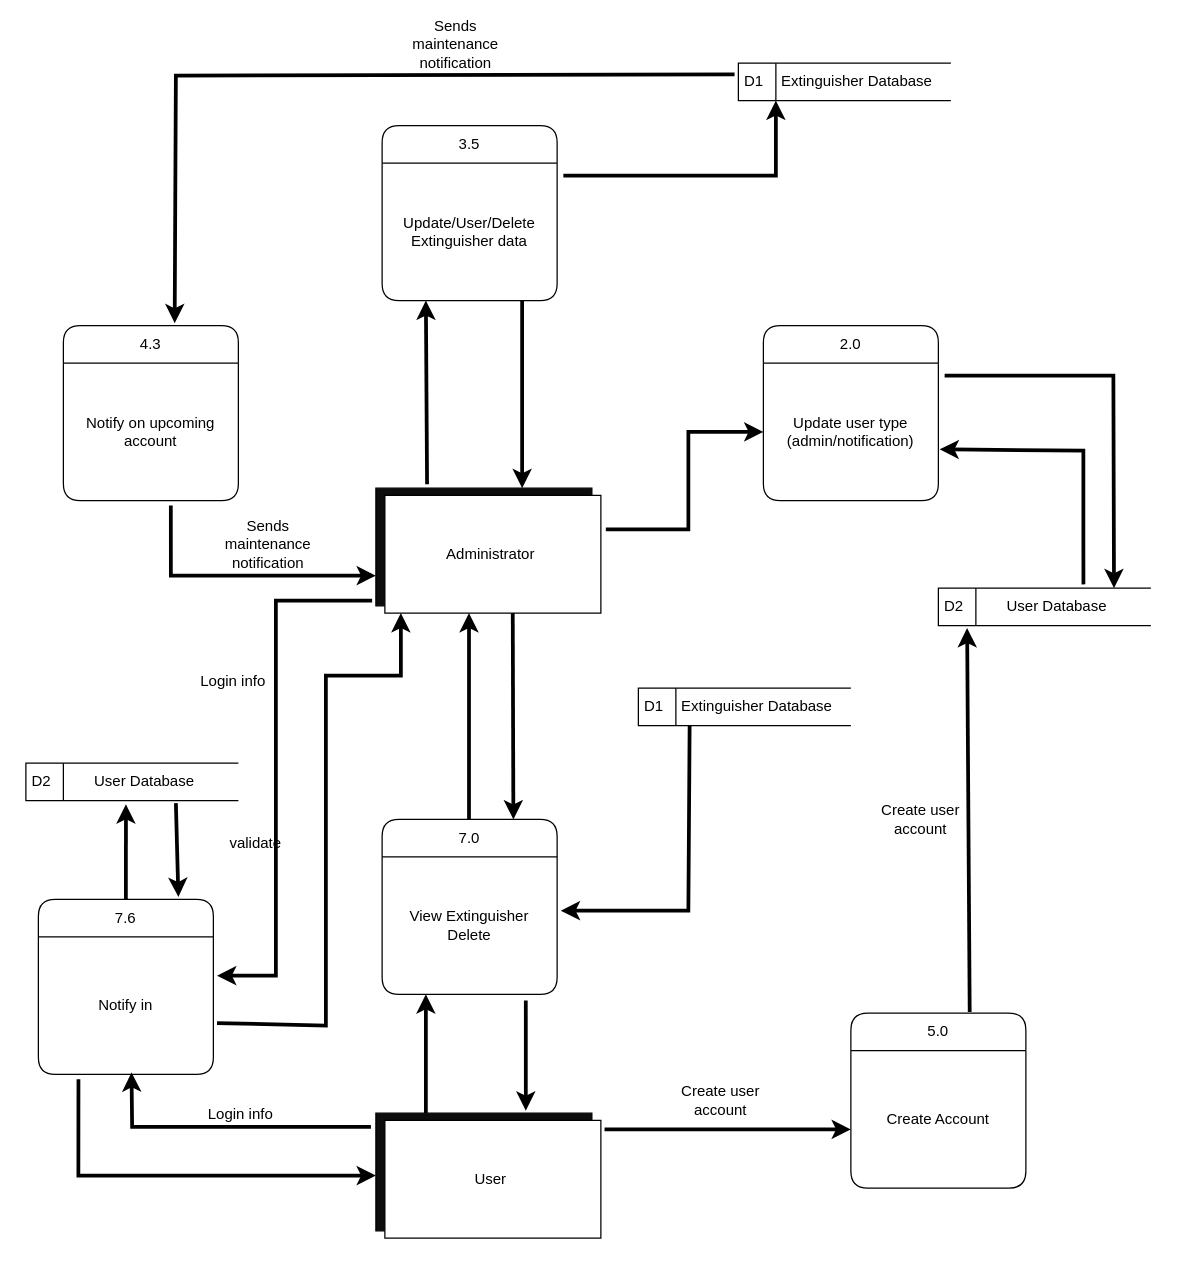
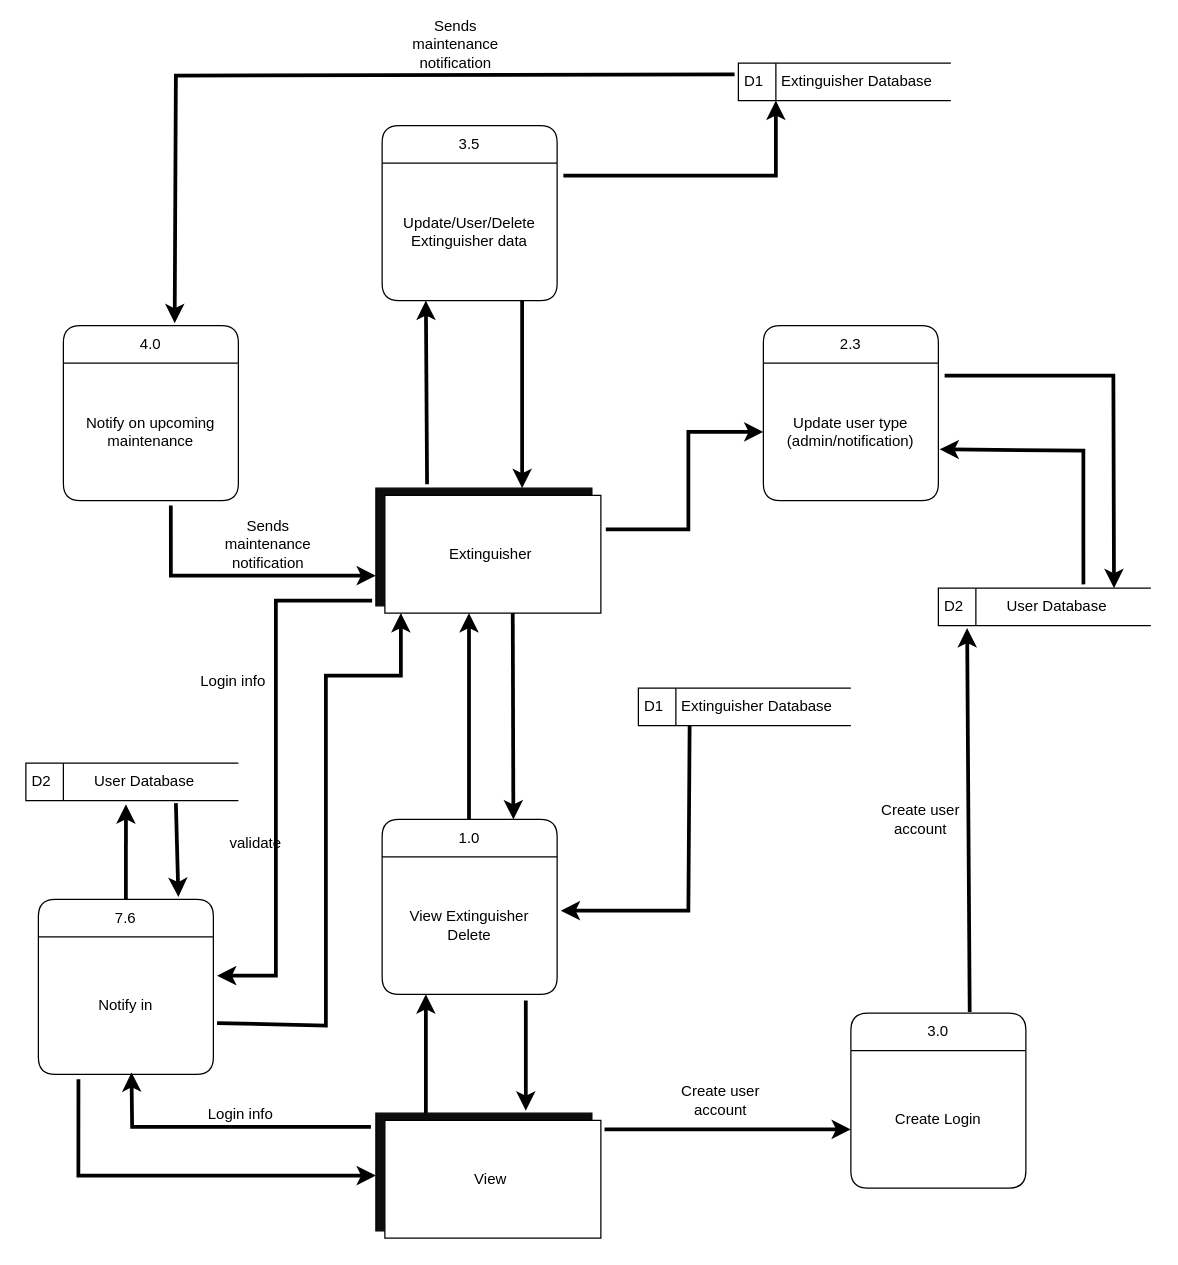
node "4.3": label "4.3" -> "4.0"
node "2.0": label "2.0" -> "2.3"
node "Notify on upcoming account": label "Notify on upcoming account" -> "Notify on upcoming maintenance"
node "Administrator": label "Administrator" -> "Extinguisher"
node "7.0": label "7.0" -> "1.0"
node "5.0": label "5.0" -> "3.0"
node "Create Account": label "Create Account" -> "Create Login"
node "User": label "User" -> "View"
